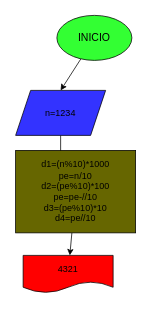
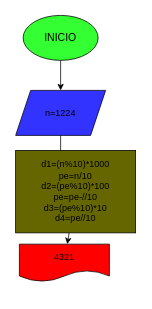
node "INICIO": moved (94, 38) -> (60, 38)
node "n=1234": label "n=1234" -> "n=1224"
node "4321": moved (68, 274) -> (64, 263)
